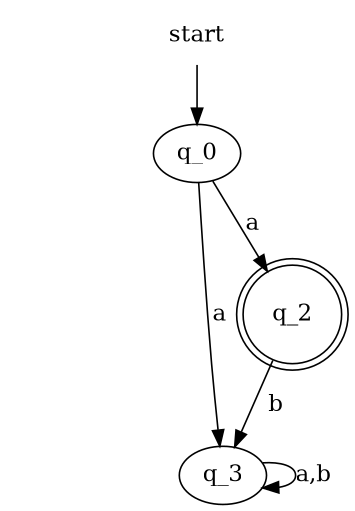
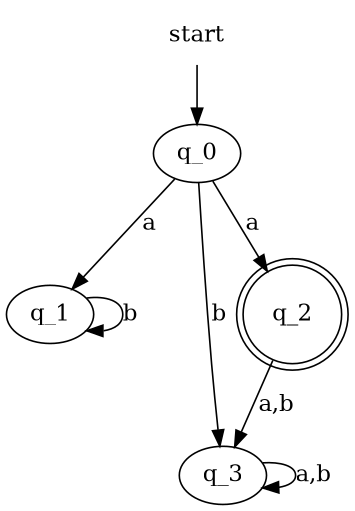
node "q_1": added
edge "q_0" -> "q_3": label "a" -> "b"
edge "q_2" -> "q_3": label "b" -> "a,b"
